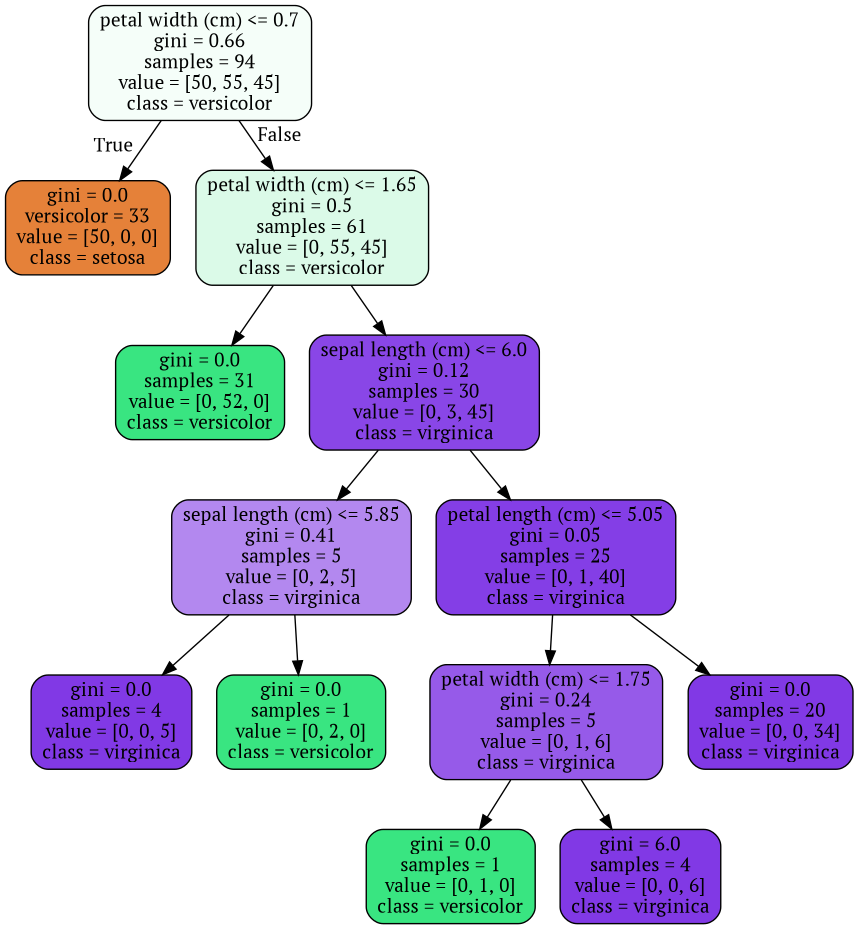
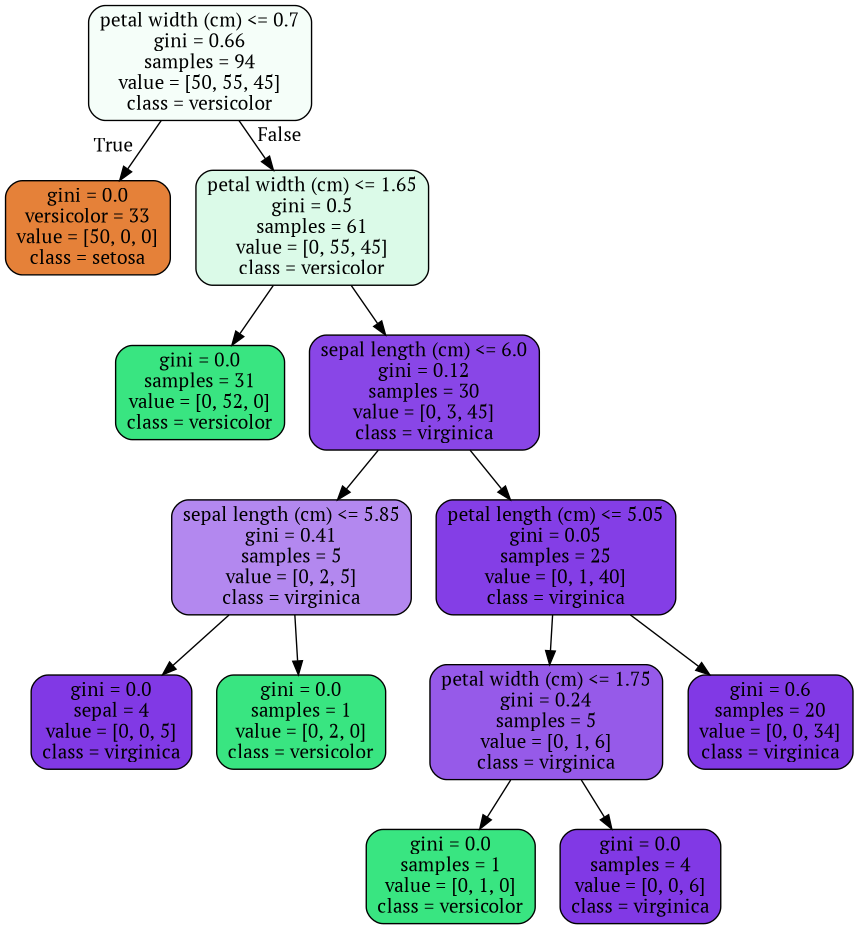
node "gini = 0.0 samples = 4 value = [0, 0, 5] class = virginica": label "gini = 0.0 samples = 4 value = [0, 0, 5] class = virginica" -> "gini = 0.0 sepal = 4 value = [0, 0, 5] class = virginica"
node "gini = 0.0 samples = 20 value = [0, 0, 34] class = virginica": label "gini = 0.0 samples = 20 value = [0, 0, 34] class = virginica" -> "gini = 0.6 samples = 20 value = [0, 0, 34] class = virginica"
node "gini = 6.0 samples = 4 value = [0, 0, 6] class = virginica": label "gini = 6.0 samples = 4 value = [0, 0, 6] class = virginica" -> "gini = 0.0 samples = 4 value = [0, 0, 6] class = virginica"
